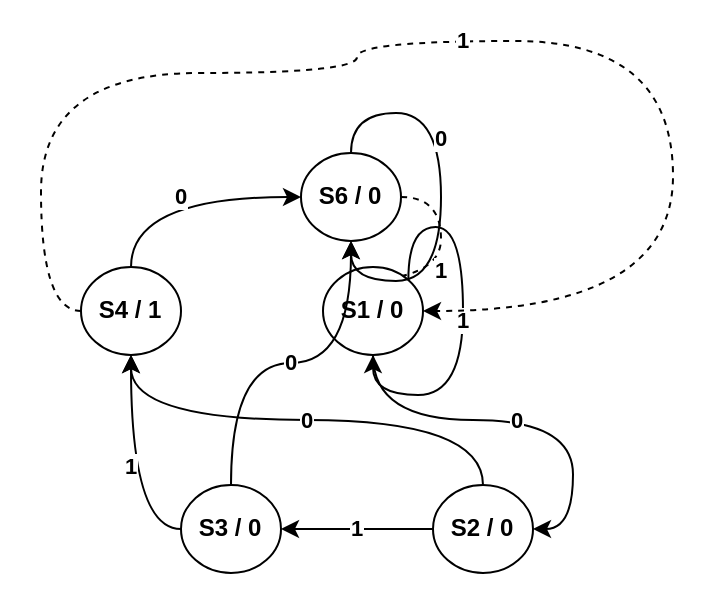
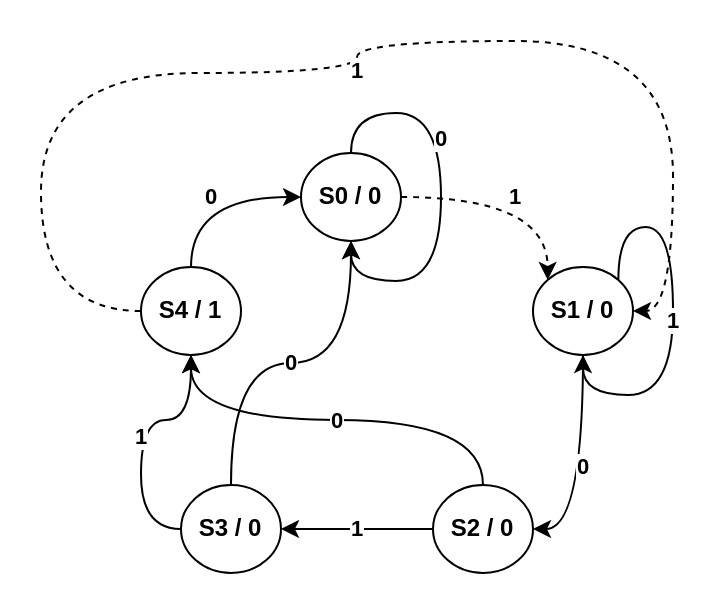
node "S6 / 0": label "S6 / 0" -> "S0 / 0"
node "S4 / 1": moved (131, 311) -> (191, 311)
node "S1 / 0": moved (373, 311) -> (583, 311)
